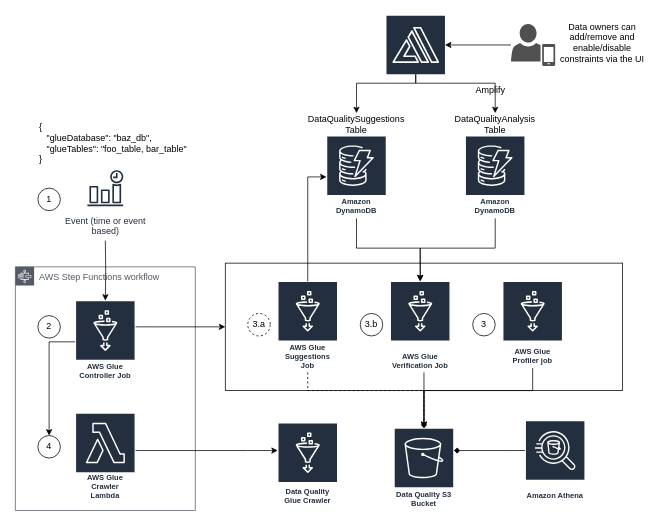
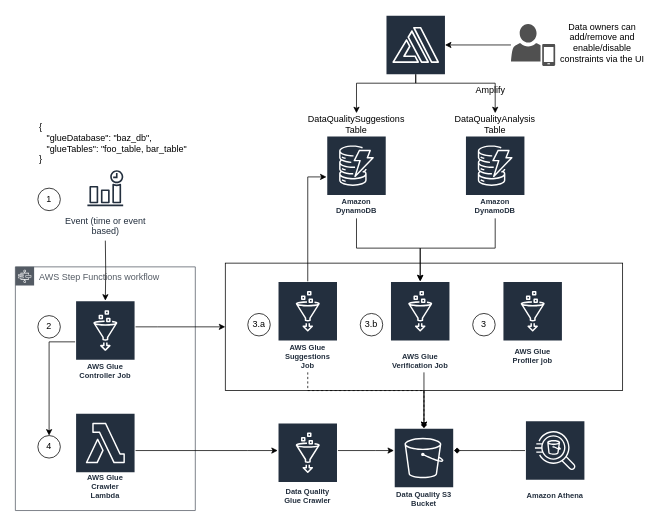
node "3.a": style dashed -> solid
edge "AWS Glue Profiler job" -> "Data Quality S3 Bucket": removed
edge "Data Quality Glue Crawler" -> "Data Quality S3 Bucket": added
